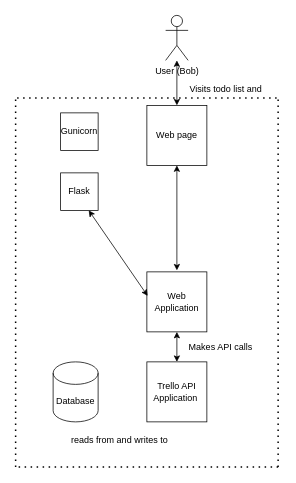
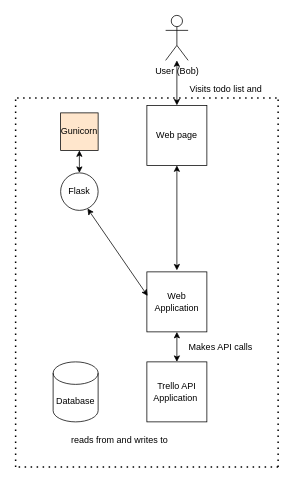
node "Gunicorn": fillcolor #ffffff -> #ffe6cc
edge "Gunicorn" -- "Flask": added
node "Flask": shape rectangle -> ellipse
